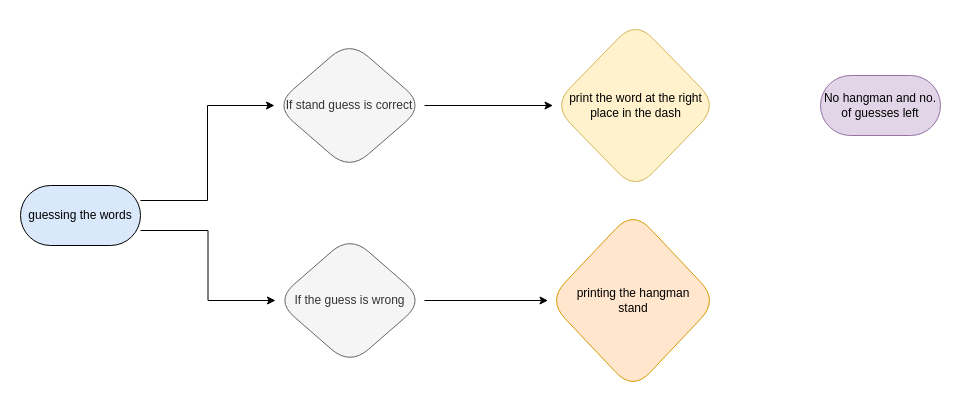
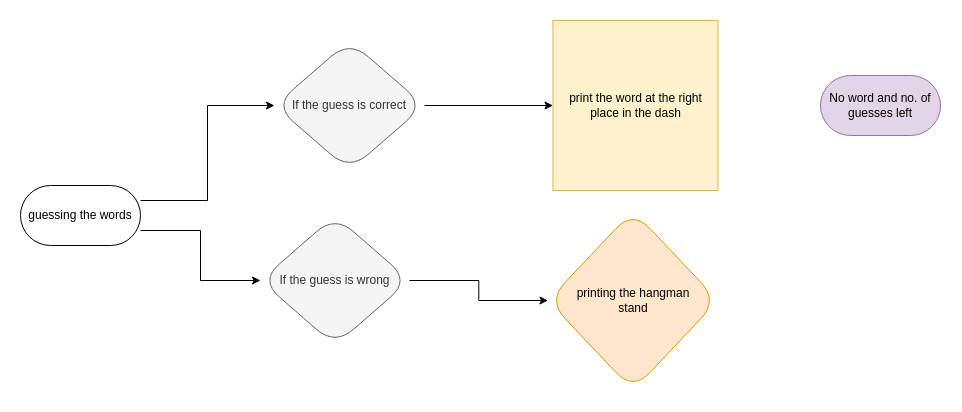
node "If stand guess is correct": label "If stand guess is correct" -> "If the guess is correct"
node "print the word at the right place in the dash": shape diamond -> rectangle
node "No hangman and no. of guesses left": label "No hangman and no. of guesses left" -> "No word and no. of guesses left"
node "guessing the words": fillcolor #dae8fc -> #ffffff
node "If the guess is wrong": moved (350, 301) -> (335, 281)
